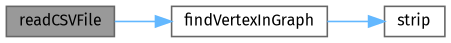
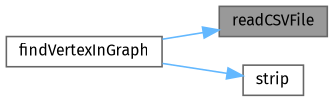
edge "readCSVFile" -> "findVertexInGraph": reversed
